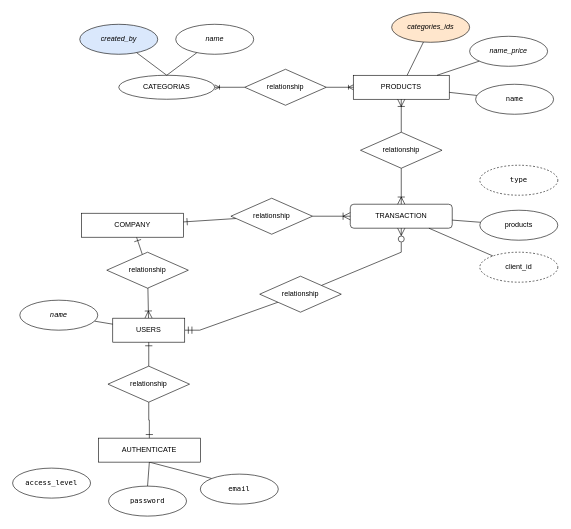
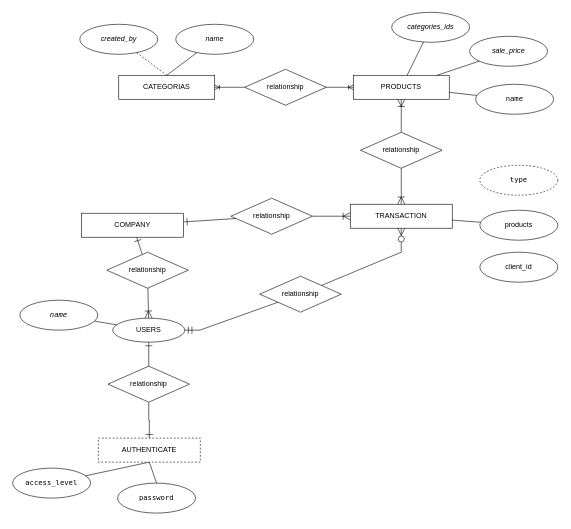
node "categories_ids": fillcolor #ffe6cc -> #ffffff
node "created_by": fillcolor #dae8fc -> #ffffff
node "name_price": label "name_price" -> "sale_price"
edge "created_by" -- "CATEGORIAS": style solid -> dashed
node "CATEGORIAS": shape ellipse -> rectangle
node "TRANSACTION": shape rounded rectangle -> rectangle
edge "TRANSACTION" -- "client_id": removed
node "client_id": style dashed -> solid
node "USERS": shape rectangle -> ellipse
node "AUTHENTICATE": style solid -> dashed
edge "AUTHENTICATE" -- "access_level": added
edge "AUTHENTICATE" -- "email": removed
node "email": removed
node "password": moved (147, 501) -> (156, 498)
